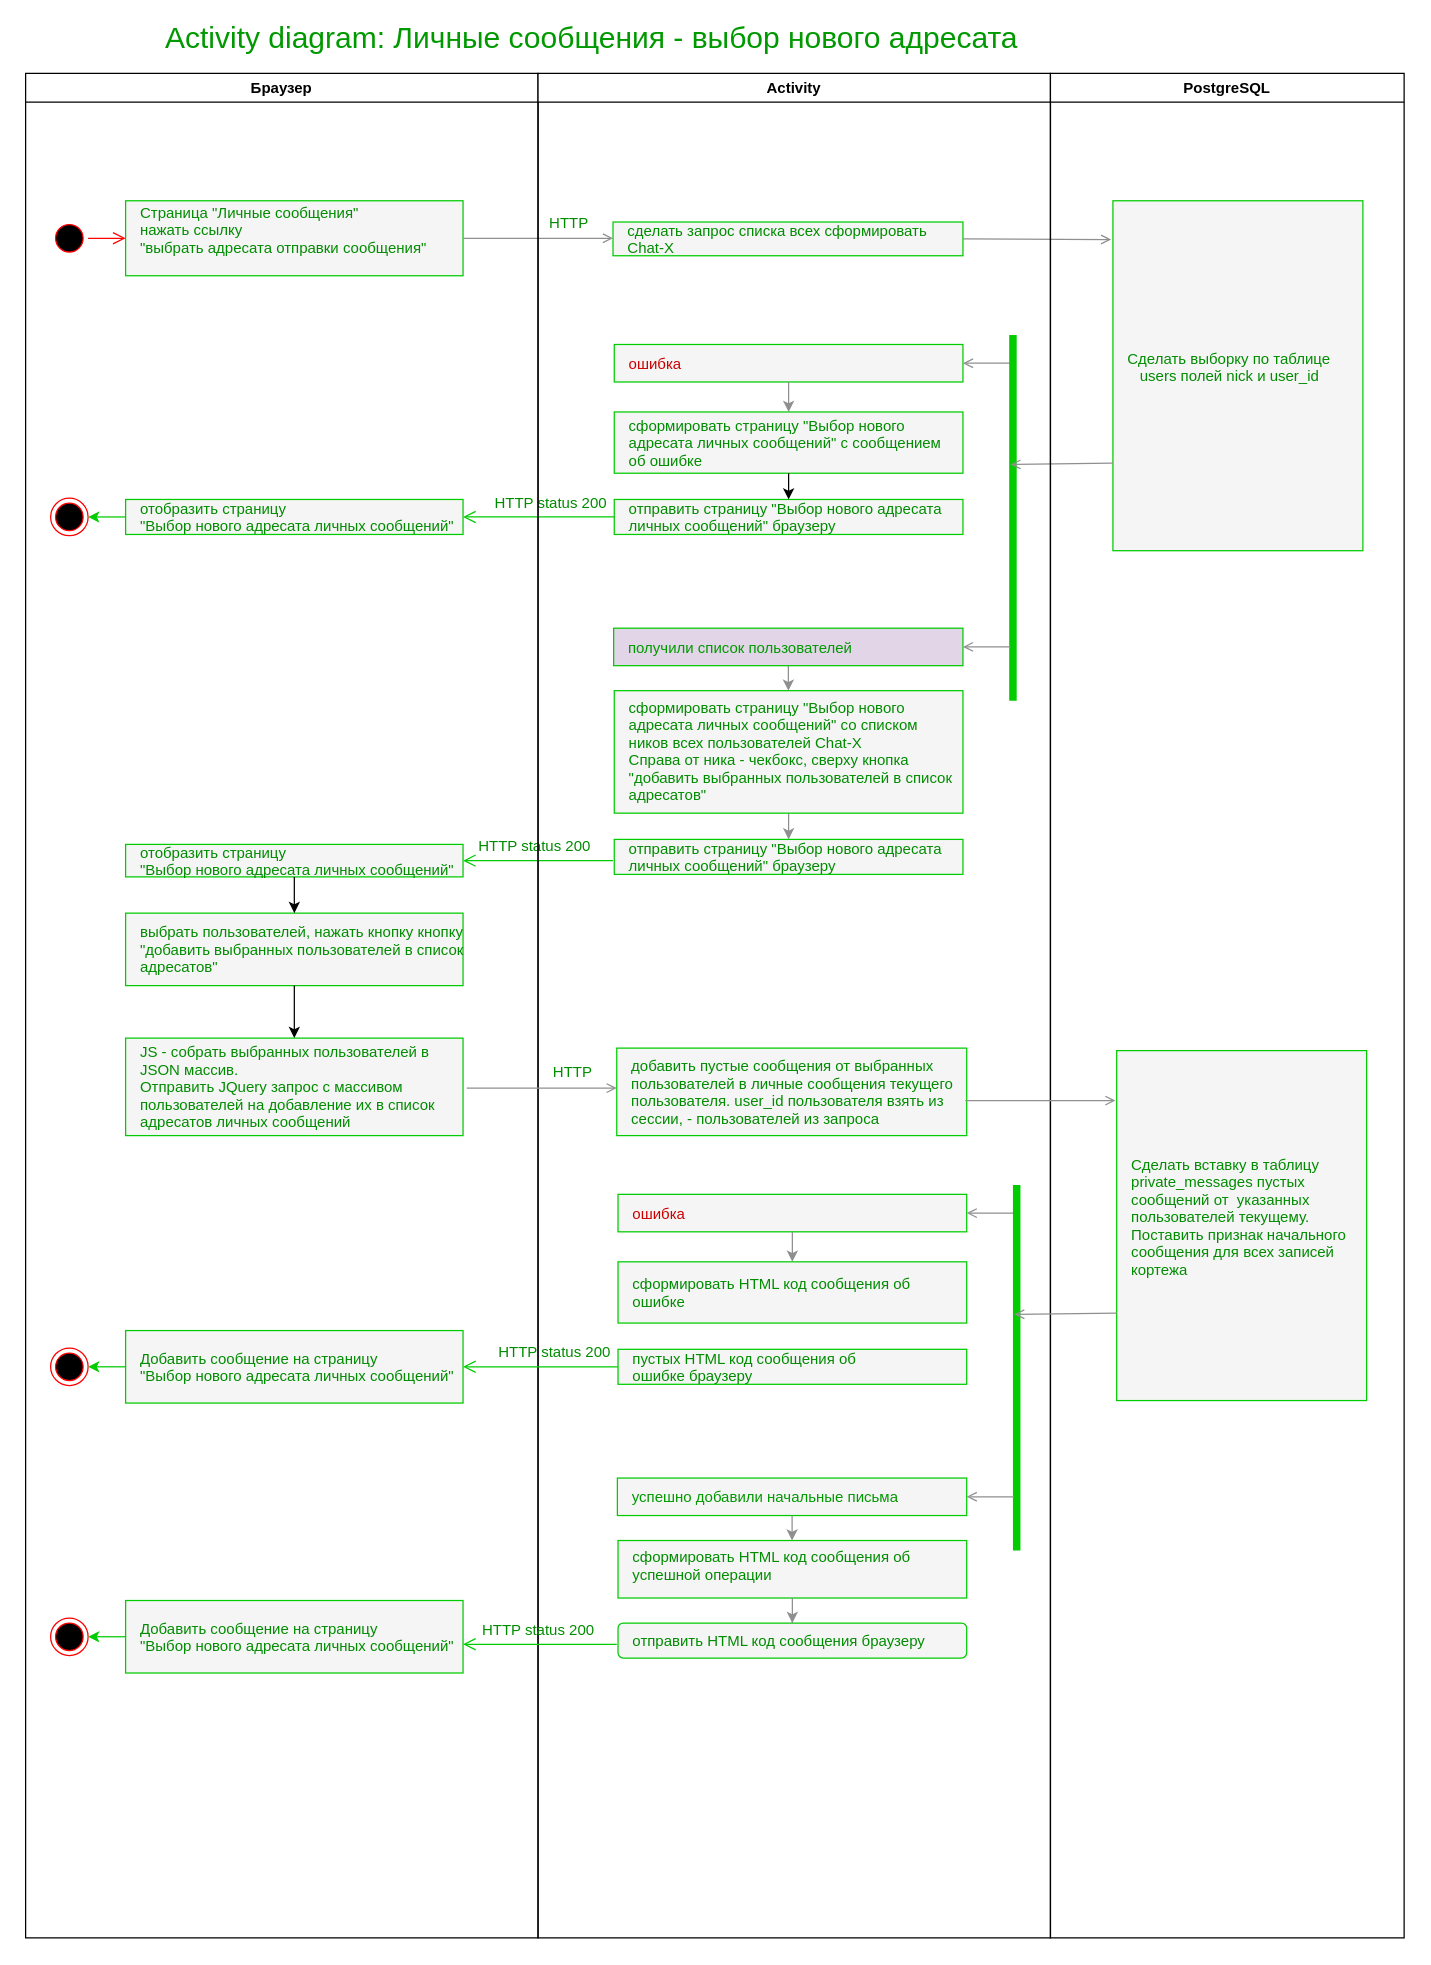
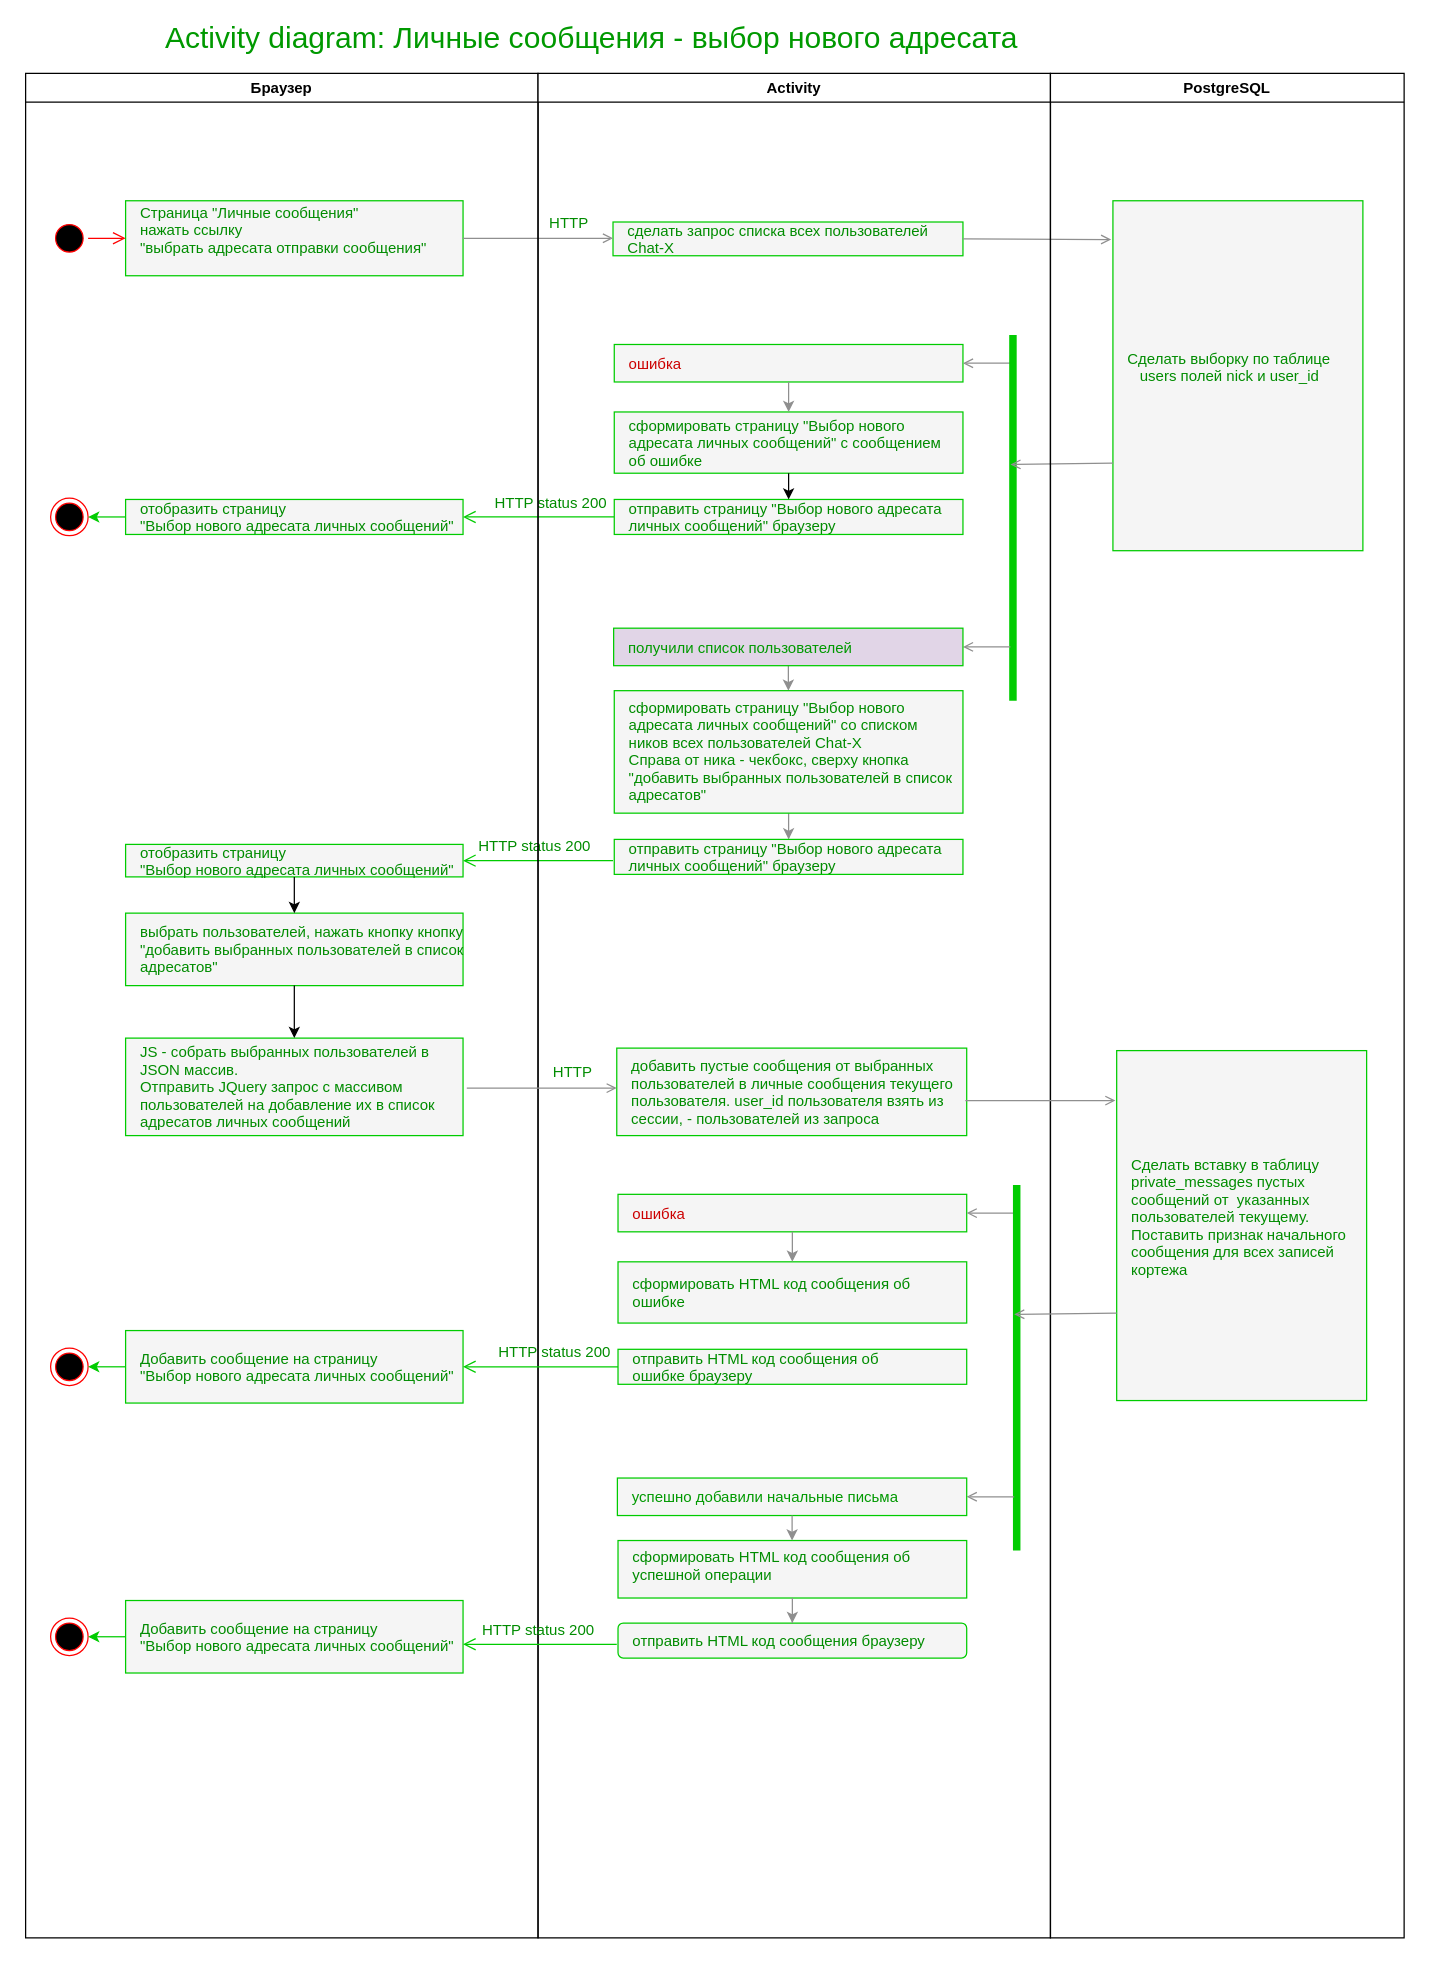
node "сделать запрос списка всех сформировать Chat-X": label "сделать запрос списка всех сформировать Chat-X" -> "сделать запрос списка всех пользователей Chat-X"
node "пустых HTML код сообщения об ошибке браузеру": label "пустых HTML код сообщения об ошибке браузеру" -> "отправить HTML код сообщения об ошибке браузеру"
